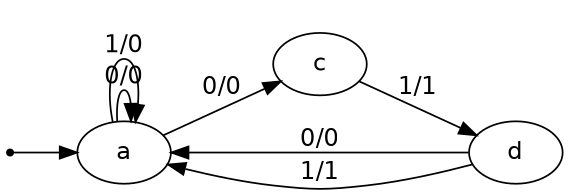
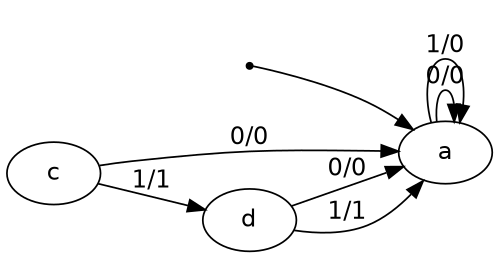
edge "a" -> "c": reversed
